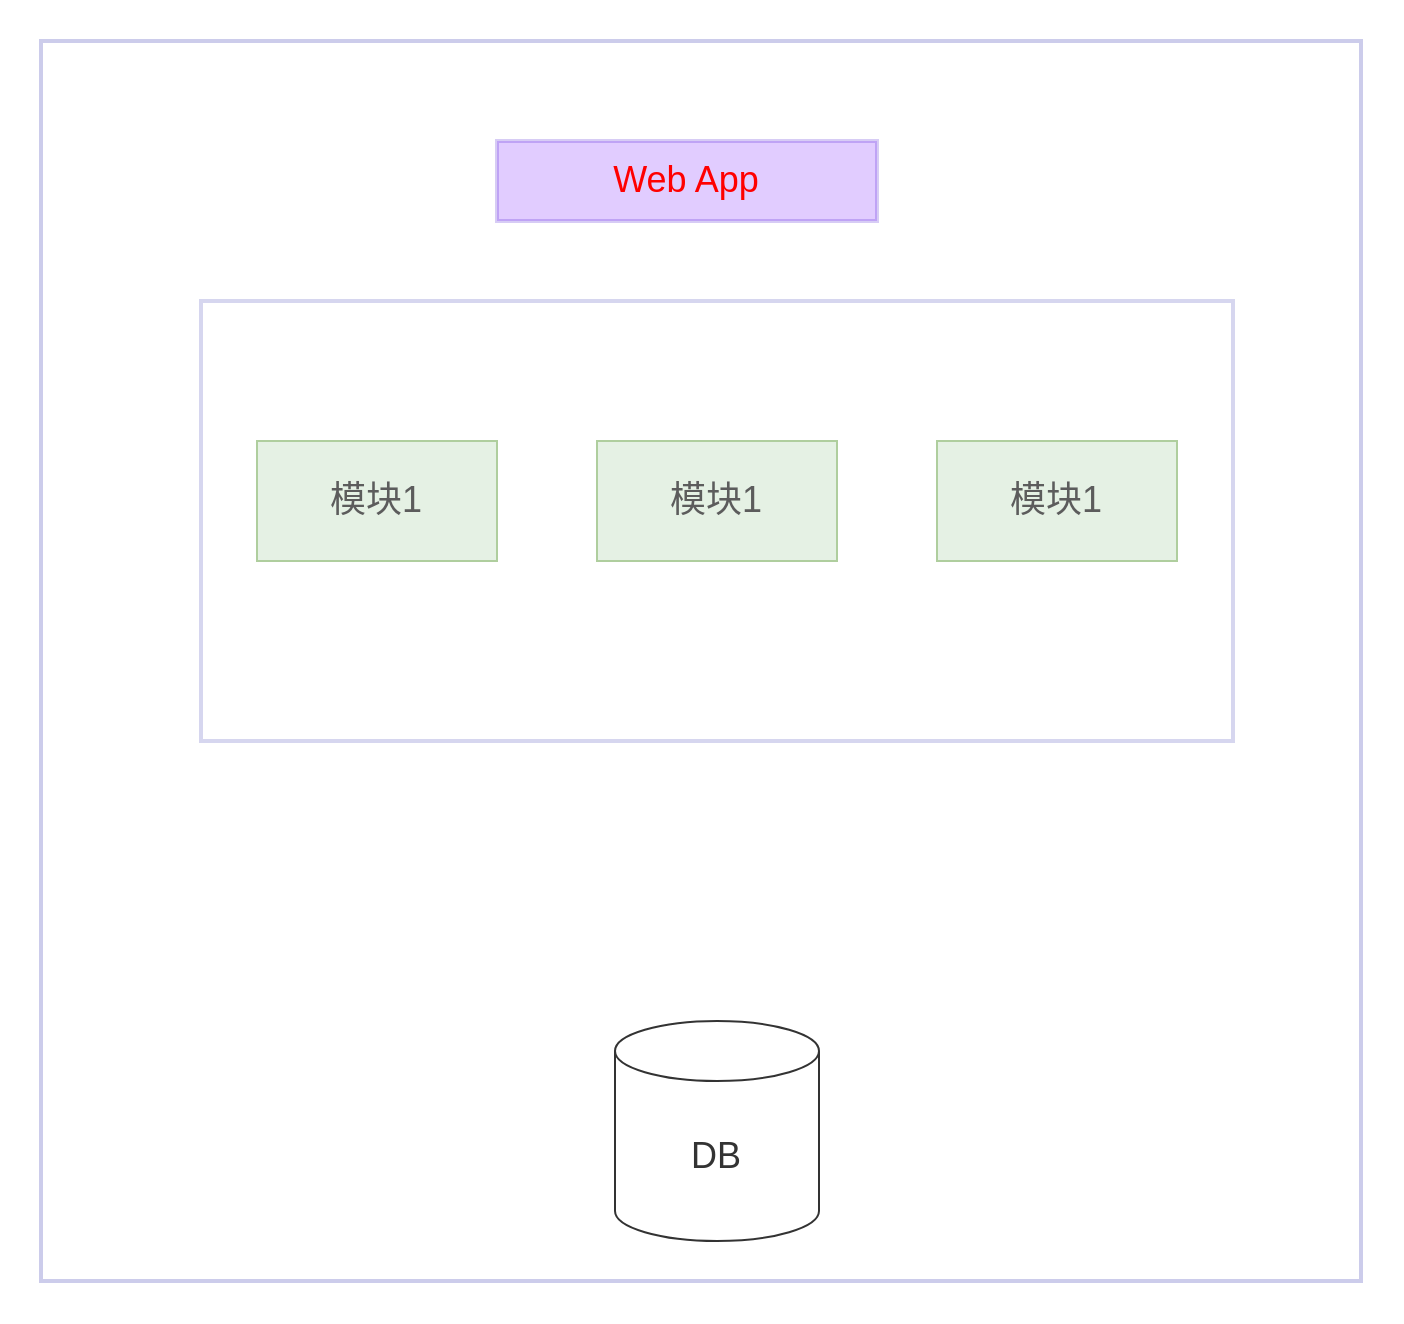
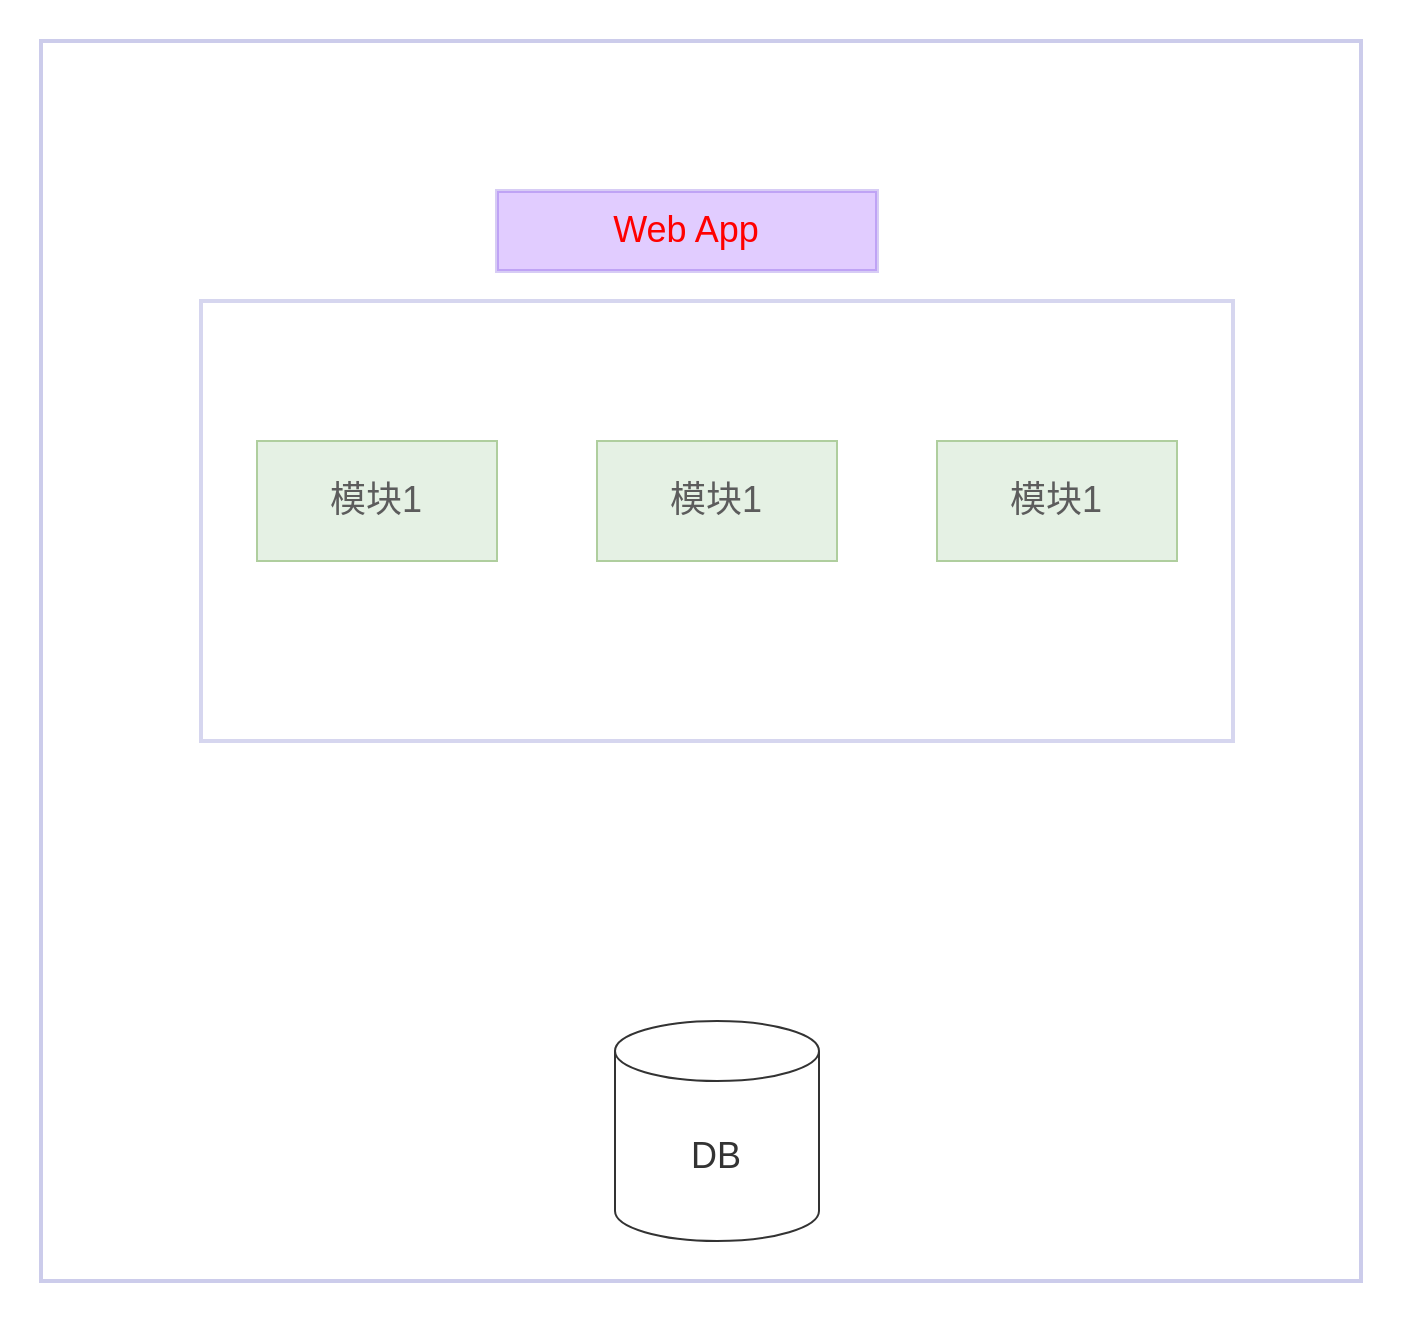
node "Web App": moved (687, 181) -> (687, 231)
